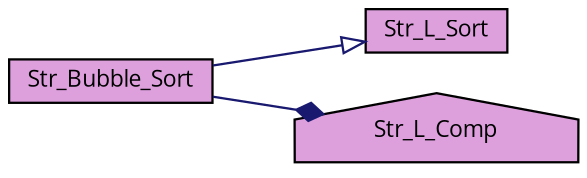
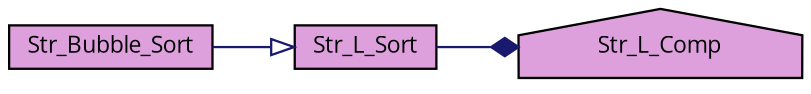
edge "Str_Bubble_Sort" -> "Str_L_Comp": now "Str_L_Sort" -> "Str_L_Comp"
